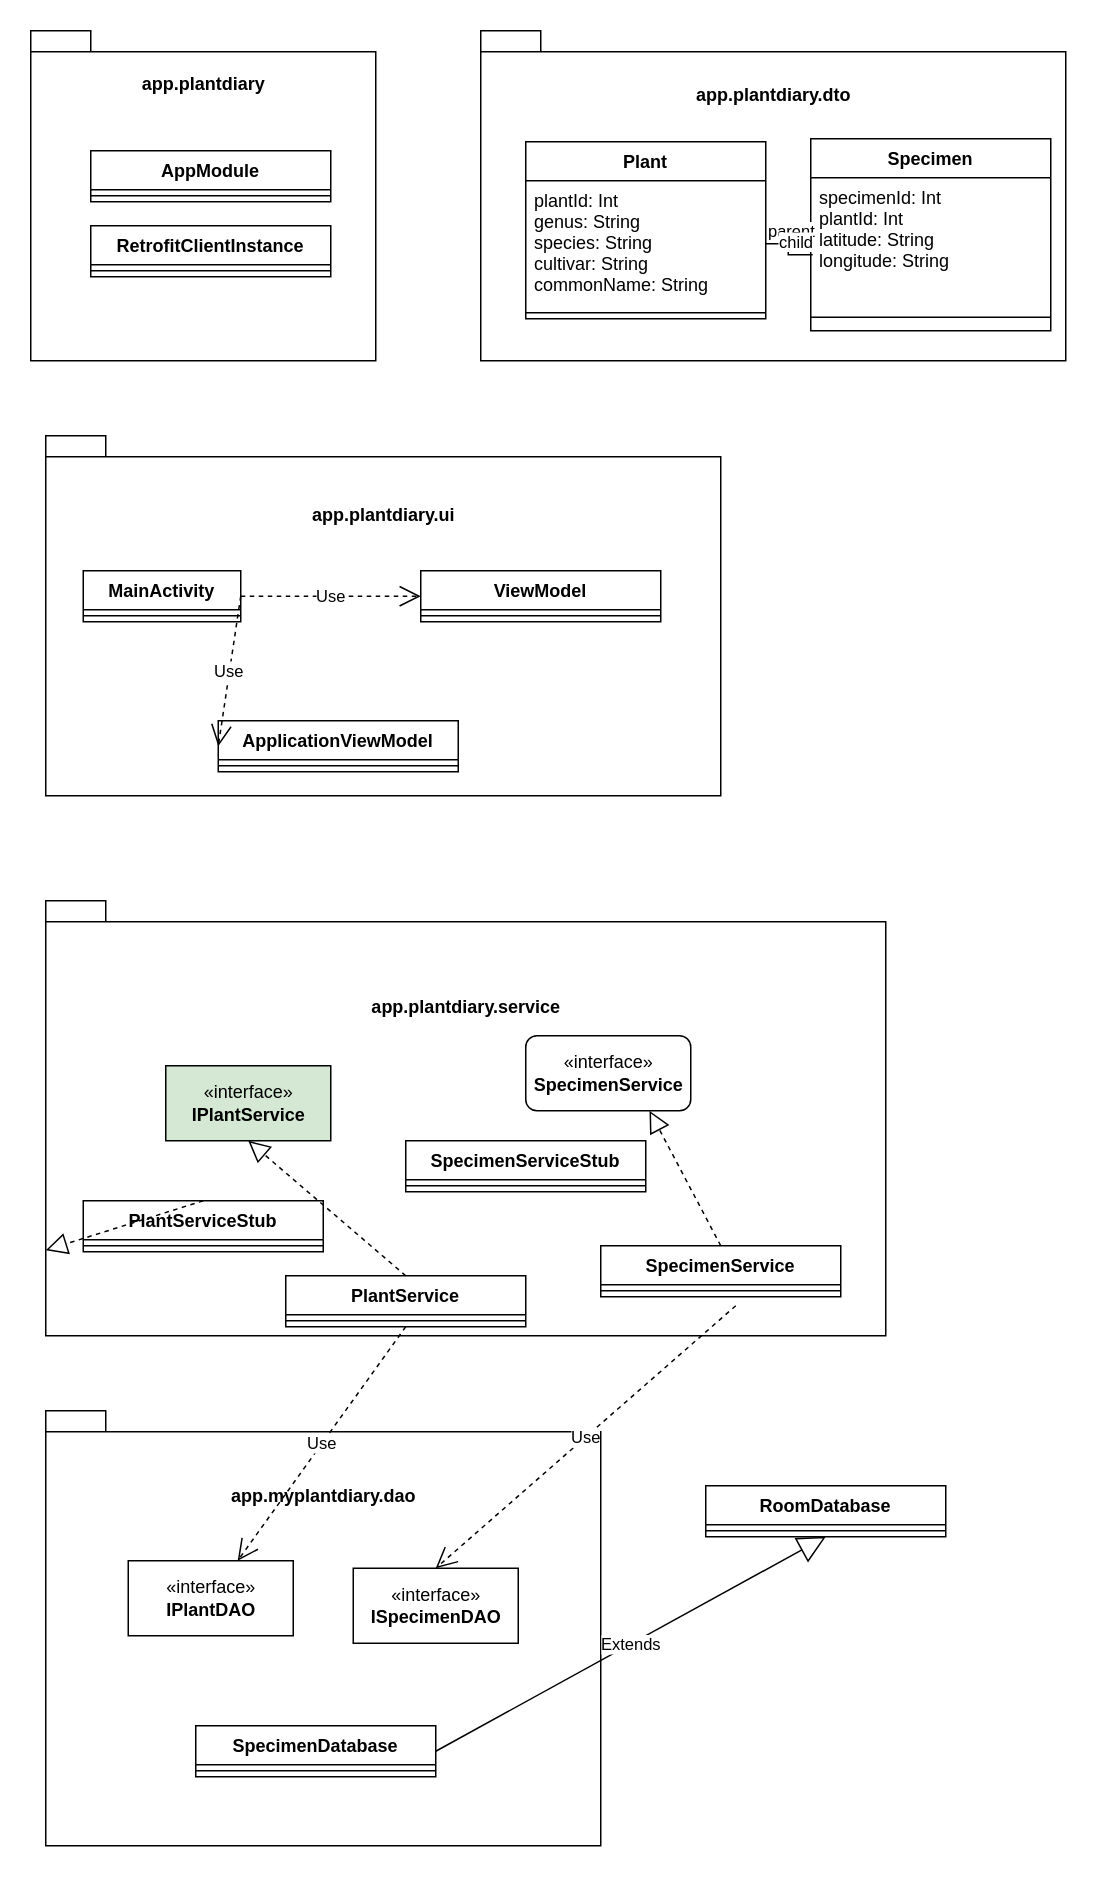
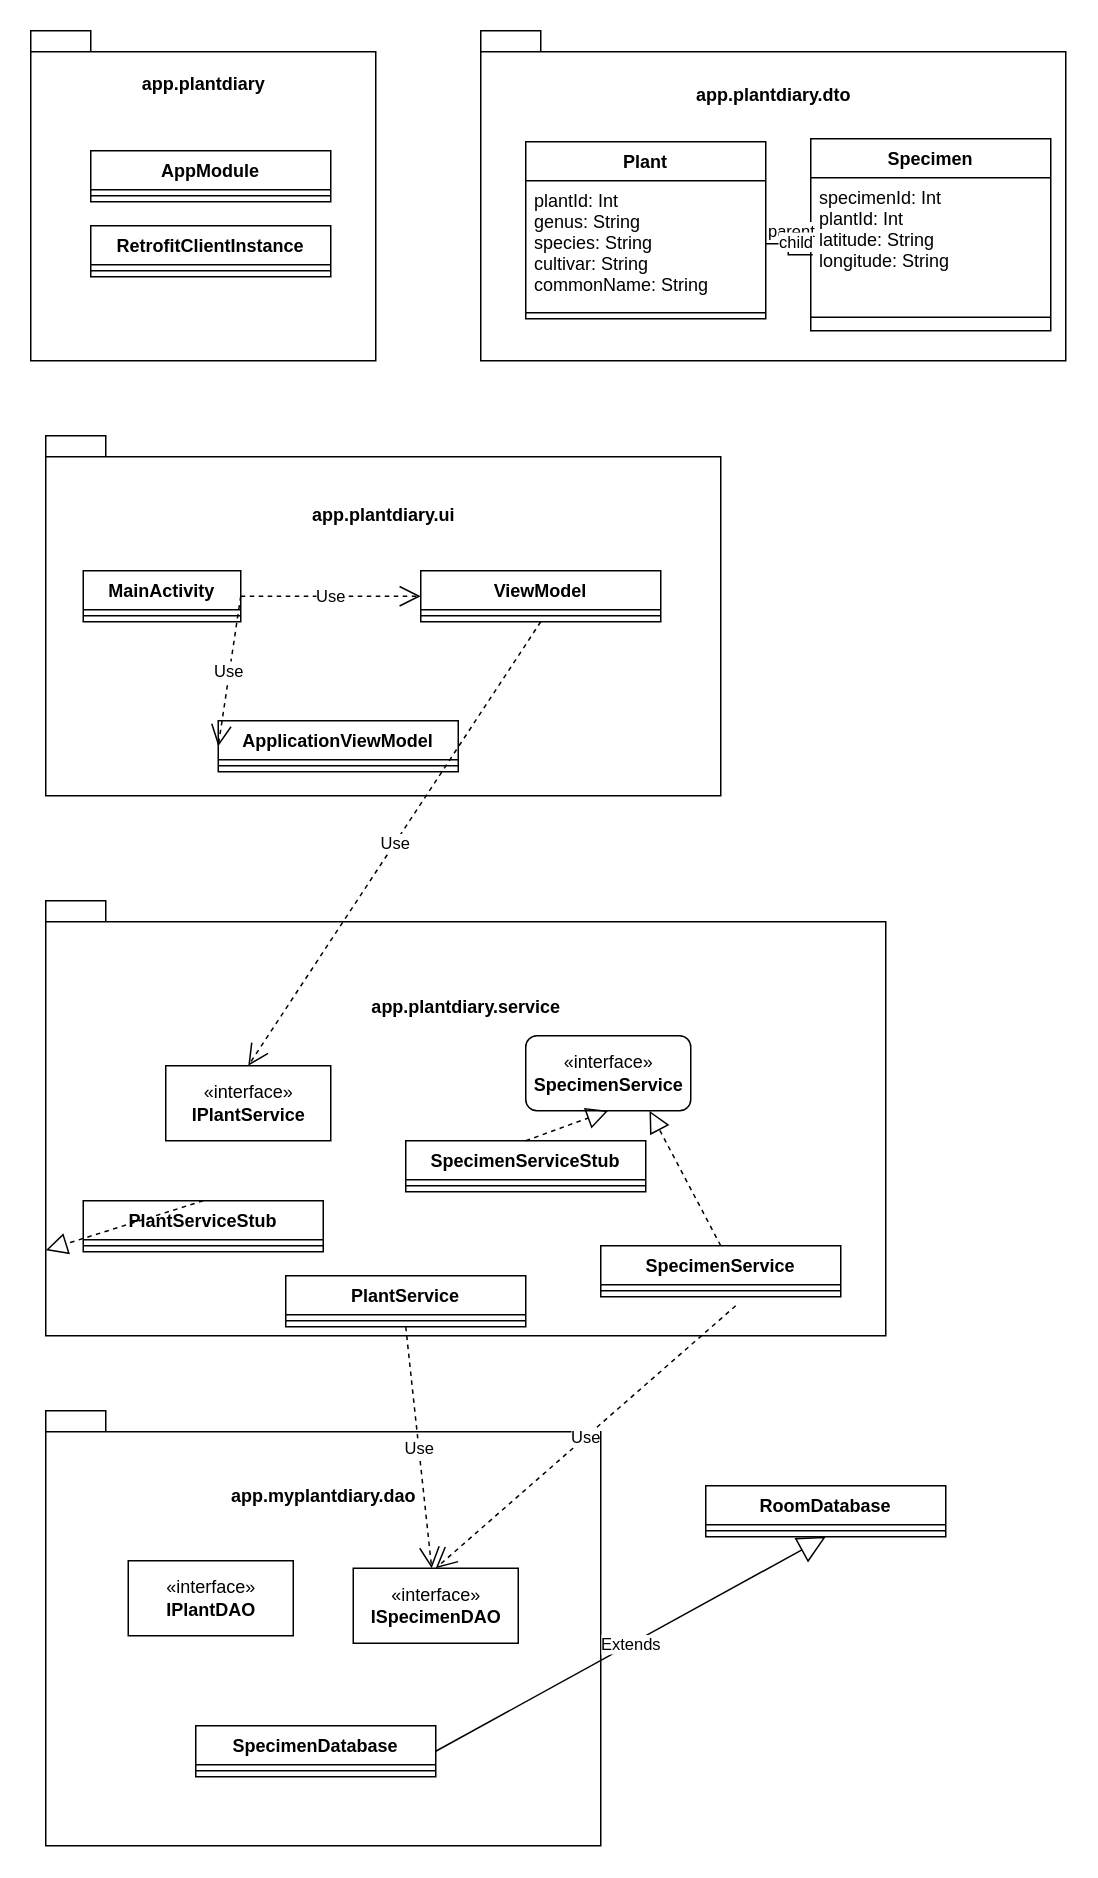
edge "ViewModel" -> "«interface» IPlantService": added, label "Use"
node "«interface» IPlantService": fillcolor #d5e8d4 -> #ffffff
edge "SpecimenServiceStub" -> "«interface» SpecimenService": added
edge "PlantService" -> "«interface» IPlantService": removed
edge "PlantService" -> "«interface» IPlantDAO": now "PlantService" -> "«interface» ISpecimenDAO"
